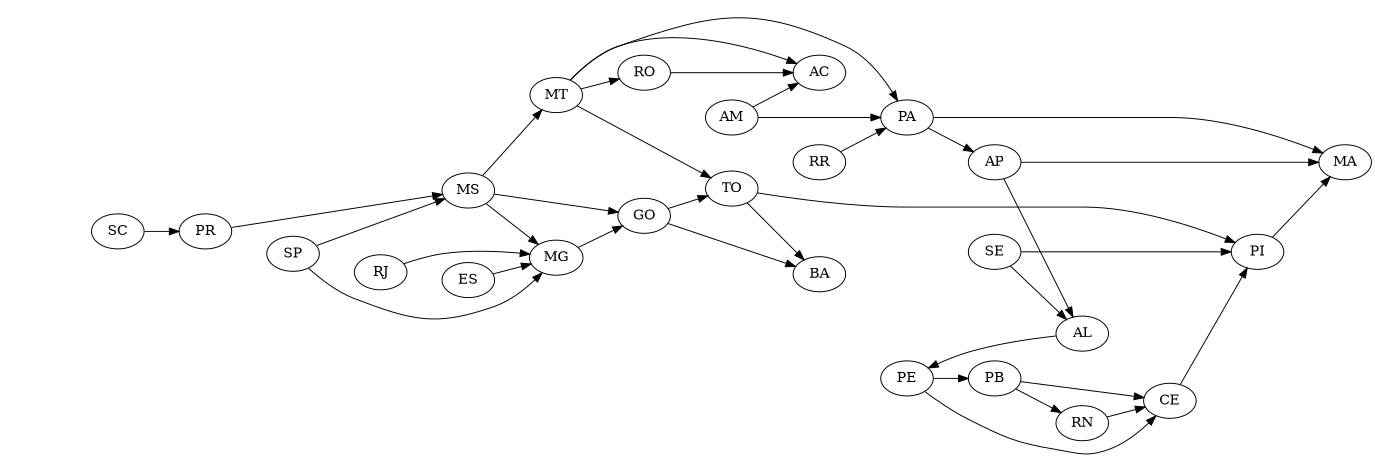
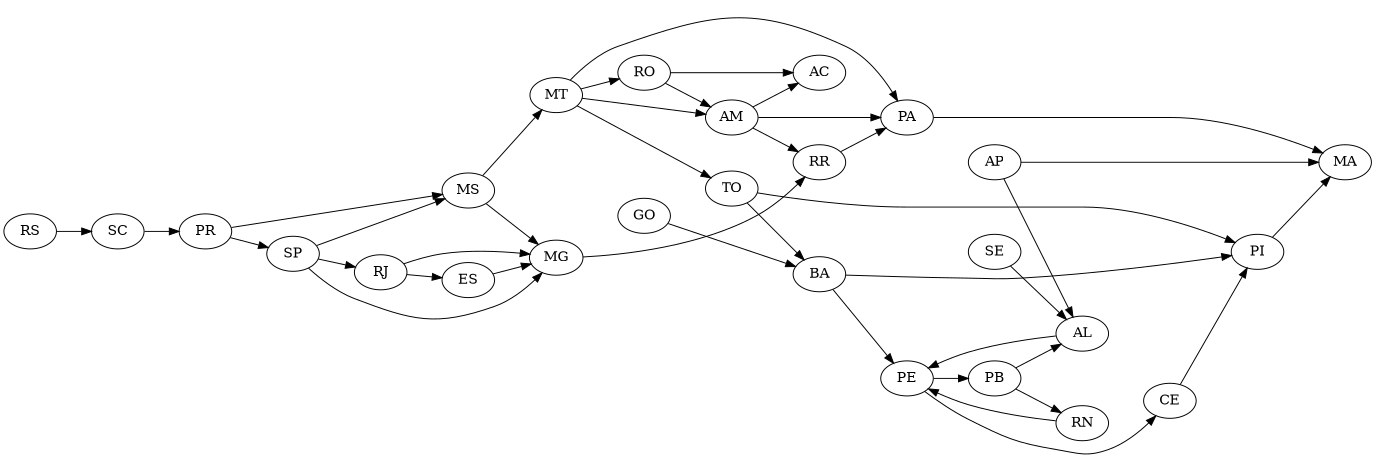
edge "MT" -> "AC": now "MT" -> "AM"
edge "RO" -> "AM": added
edge "AM" -> "RR": added
edge "PA" -> "AP": removed
edge "MS" -> "GO": removed
edge "GO" -> "TO": removed
node "RS": added
edge "MG" -> "GO": now "MG" -> "RR"
edge "PR" -> "SP": added
edge "SE" -> "PI": now "BA" -> "PI"
edge "SP" -> "RJ": added
edge "RJ" -> "ES": added
edge "BA" -> "PE": added
edge "PB" -> "CE": now "PB" -> "AL"
edge "RN" -> "CE": now "RN" -> "PE"
